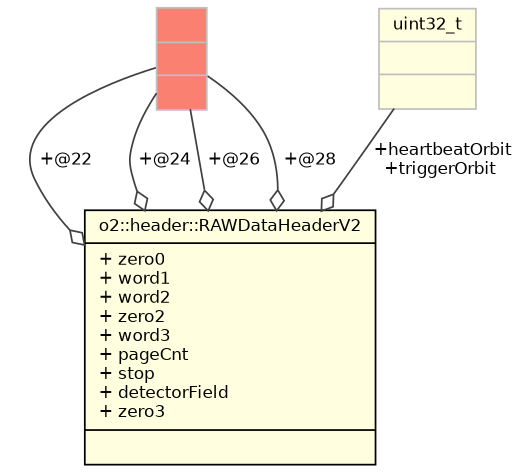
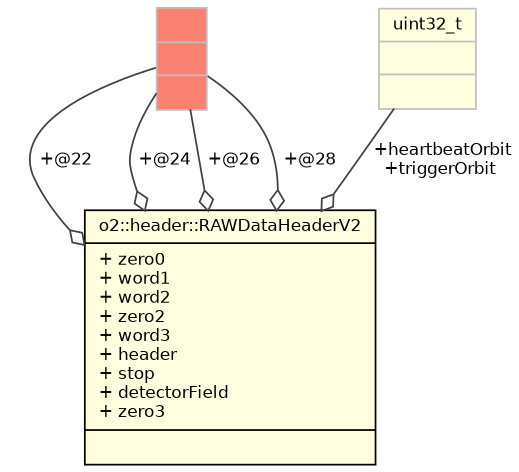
node "o2::header::RAWDataHeaderV2": text "+ pageCnt" -> "+ header"
